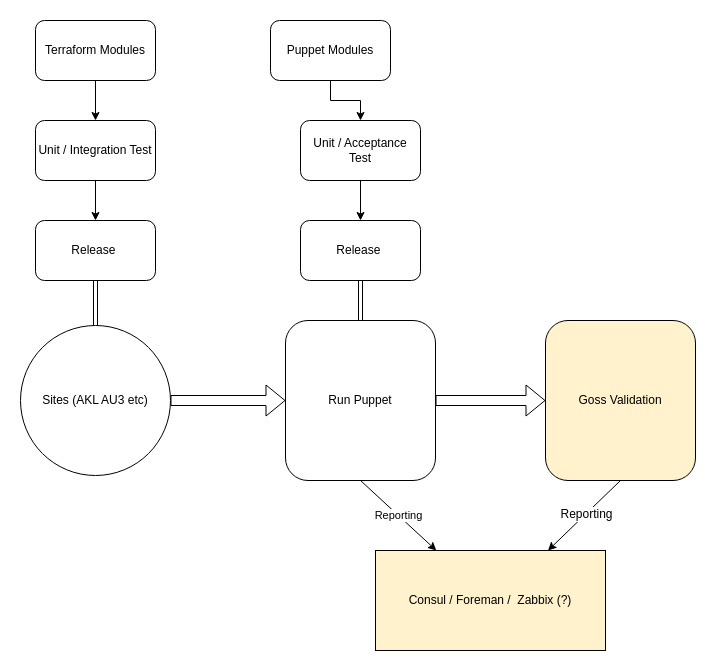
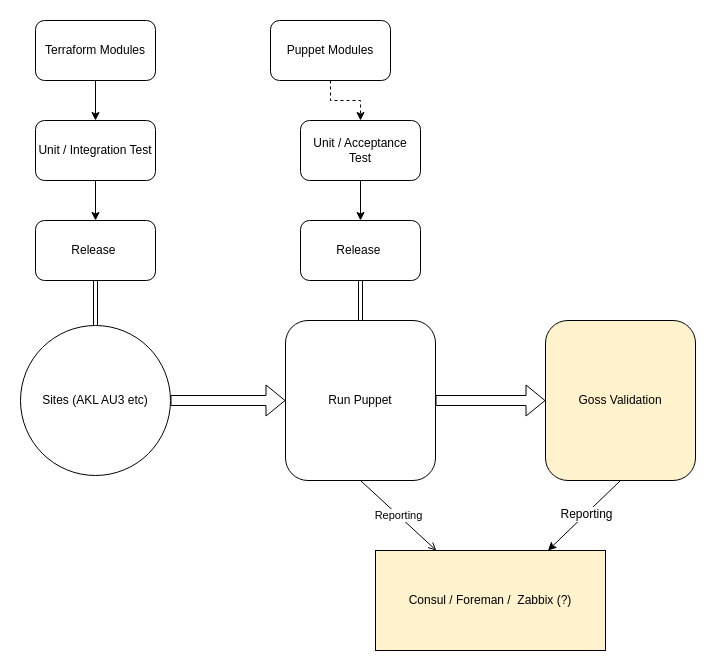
edge "Puppet Modules" -> "Unit / Acceptance Test": style solid -> dashed
edge "Run Puppet" -> "Consul / Foreman / Zabbix (?)": arrowhead classic -> open
